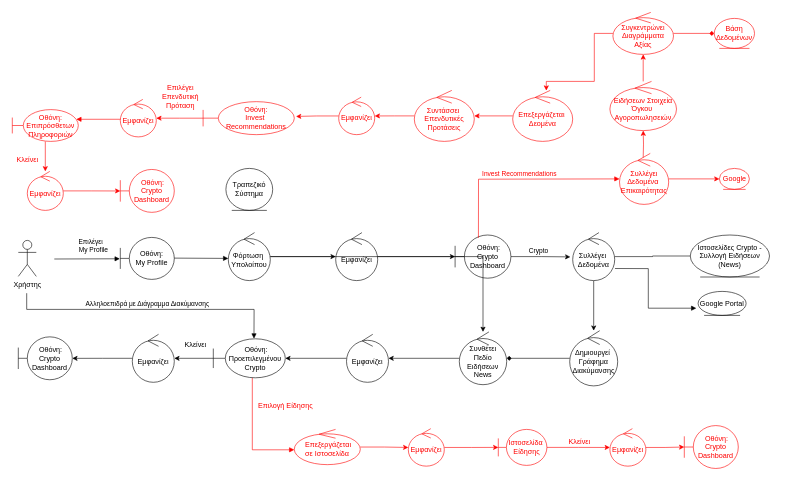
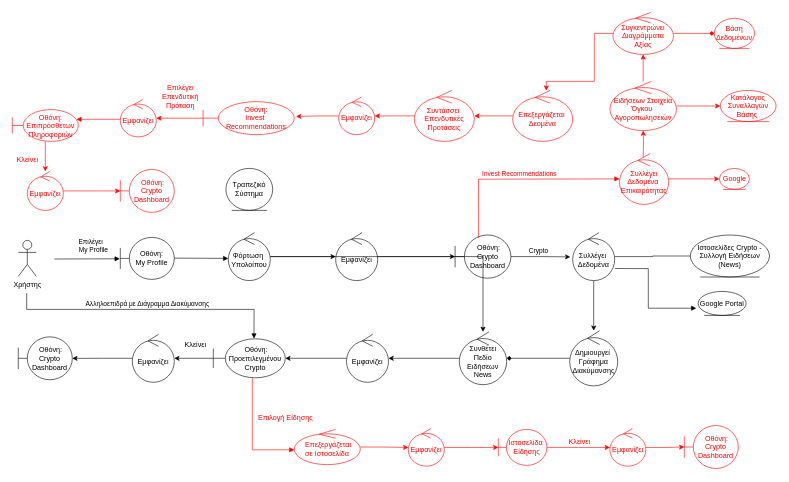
edge "Ειδήσεων Στοιχεία Όγκου Αγοροπωλησειών" -> "Κατάλογος Συναλλαγών Βάσης": added
node "Κατάλογος Συναλλαγών Βάσης": added
node "Επιλογή Είδησης": moved (285, 405) -> (285, 417)
